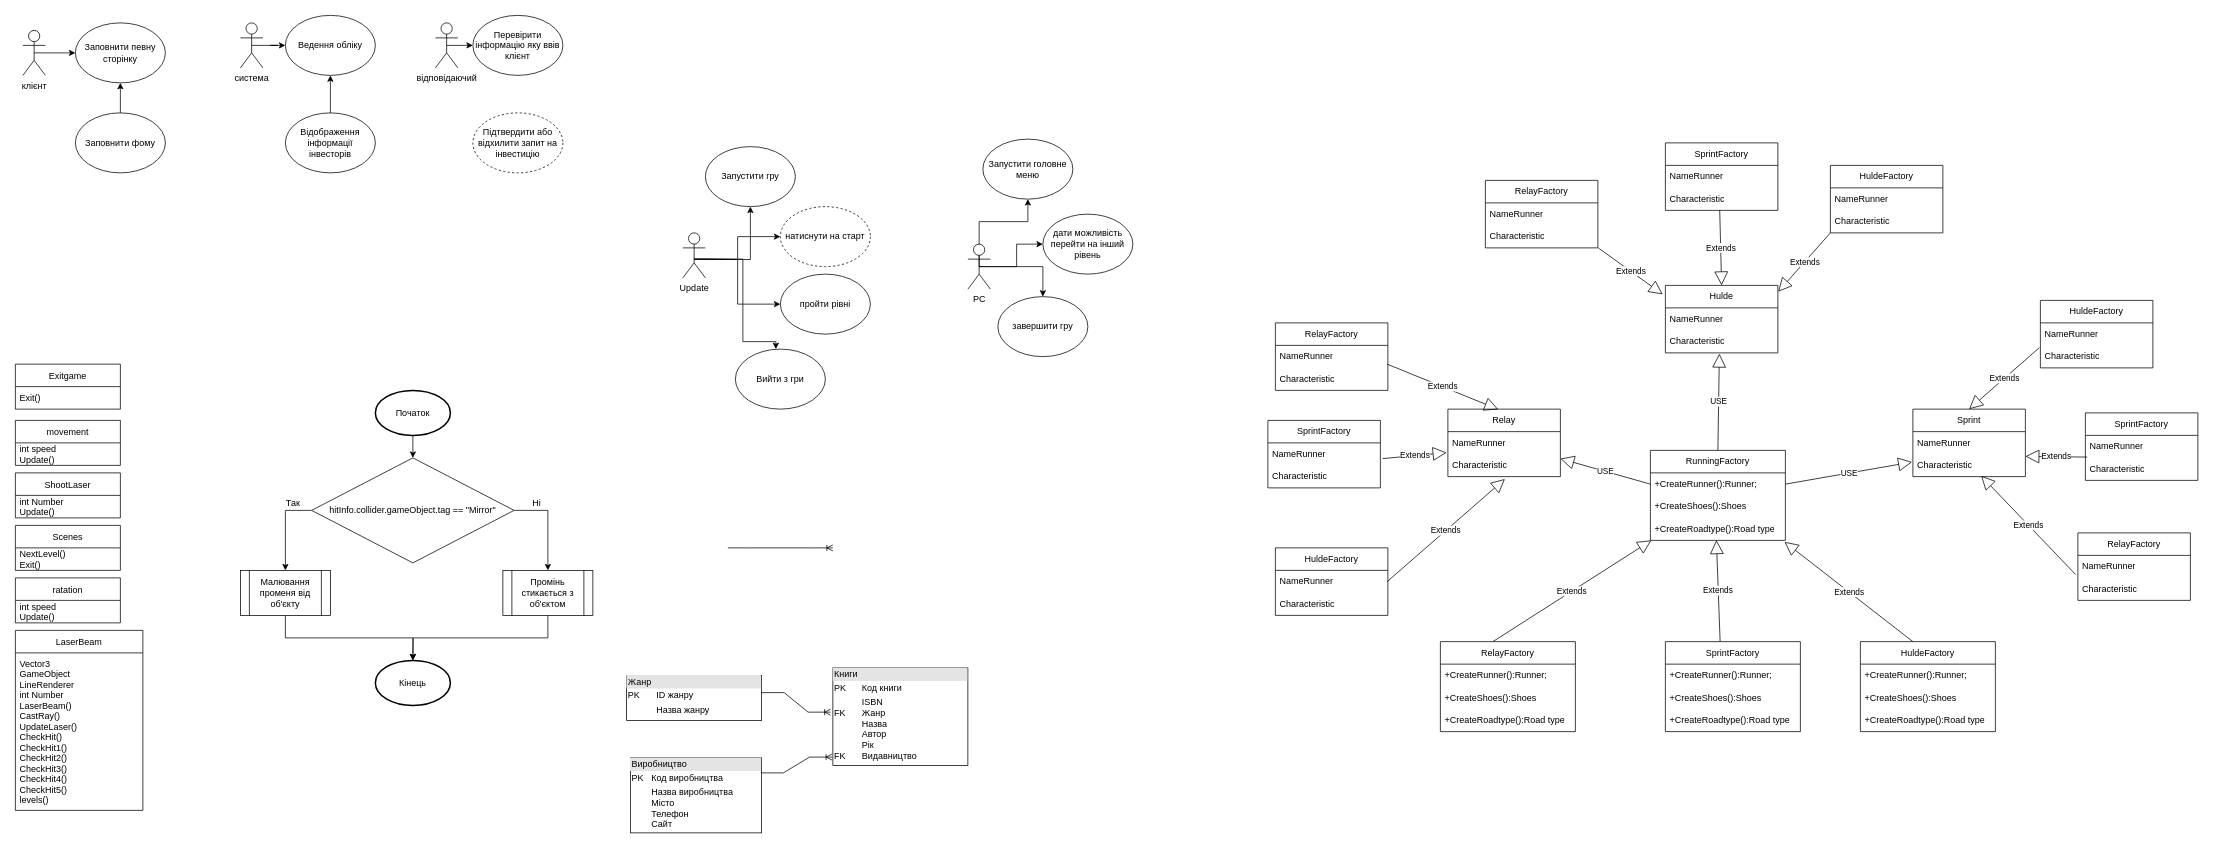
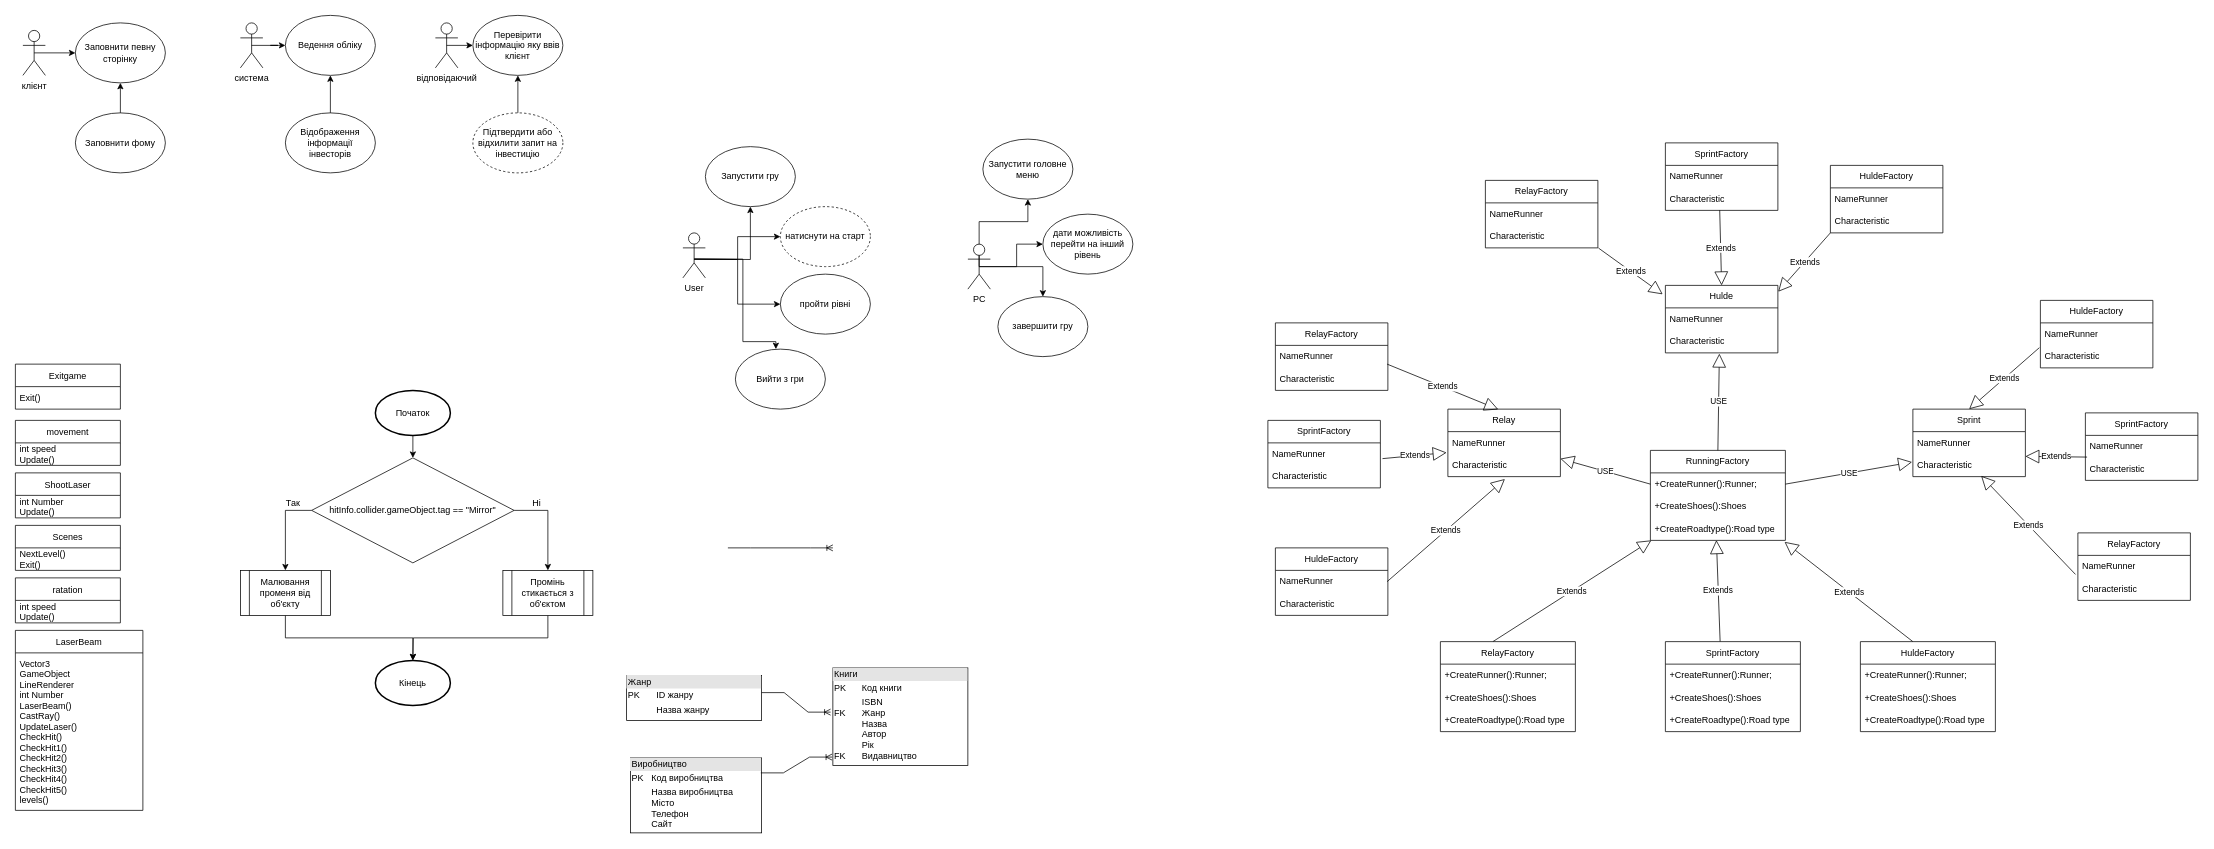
edge "Підтвердити або відхилити запит на інвестицію" -> "Перевірити інформацію яку ввів клієнт": added
node "Update": label "Update" -> "User"
